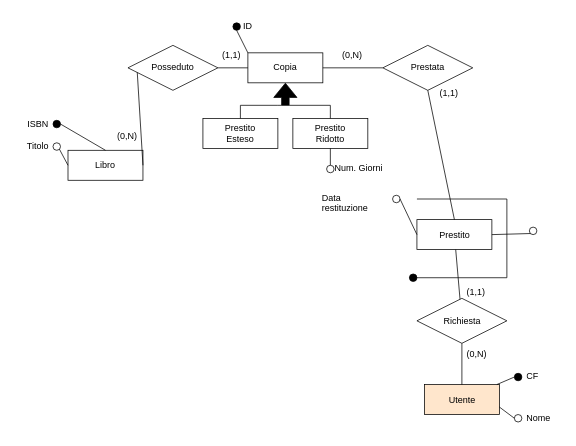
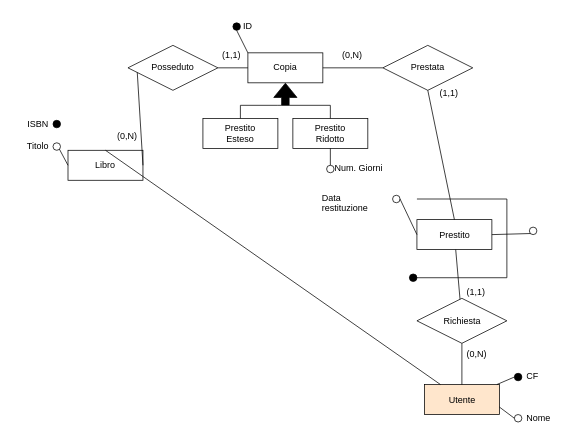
edge "ISBN" -- "Libro": now "Utente" -- "Libro"
